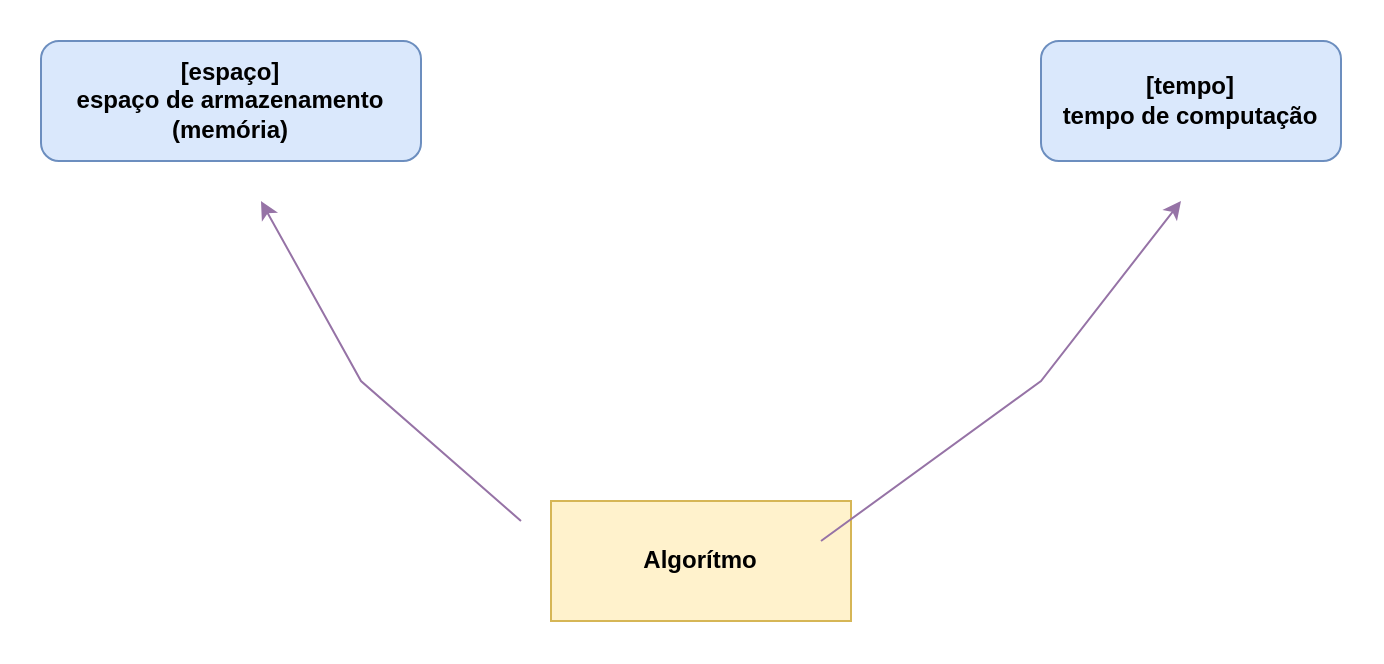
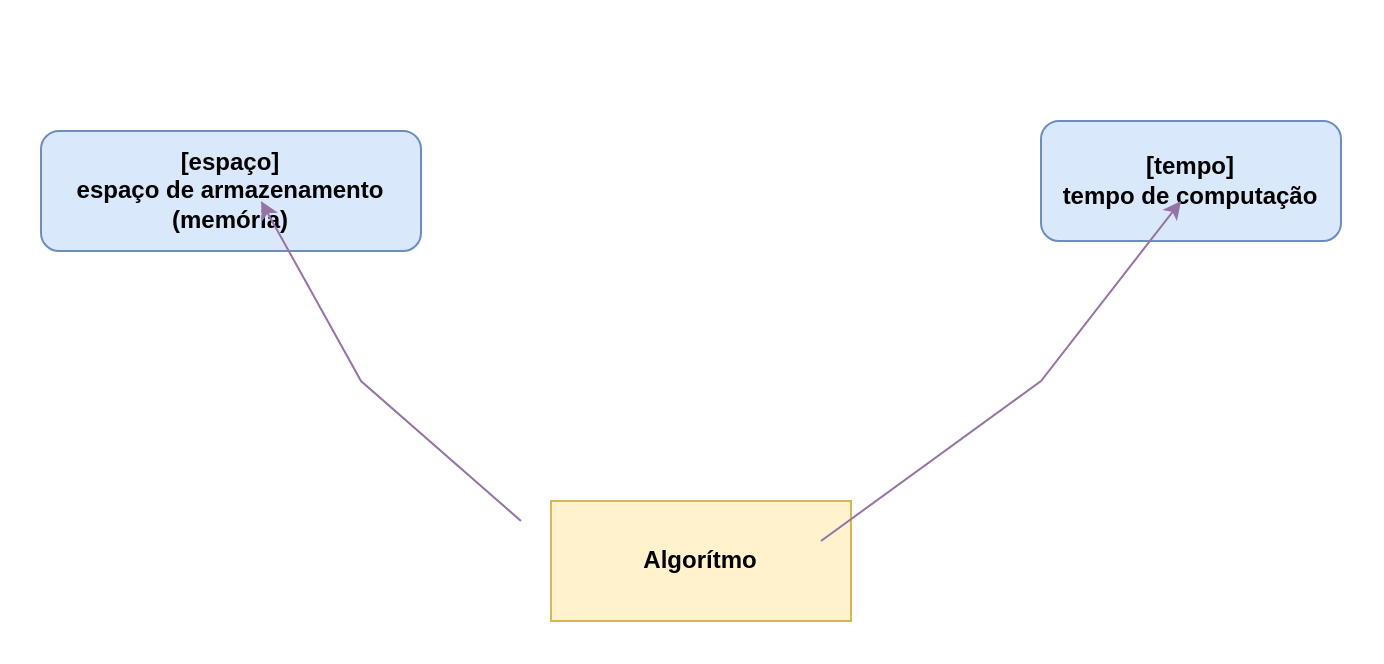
node "[espaço] espaço de armazenamento (memória)": moved (231, 101) -> (231, 191)
node "[tempo] tempo de computação": moved (1191, 101) -> (1191, 181)
